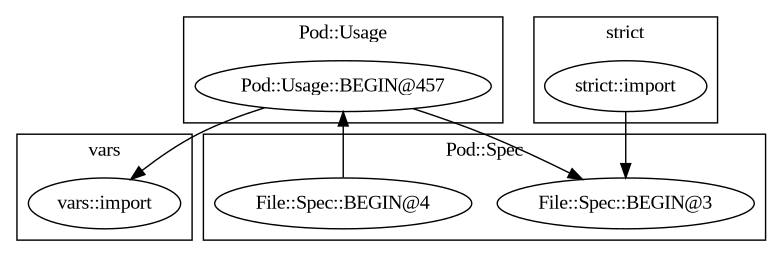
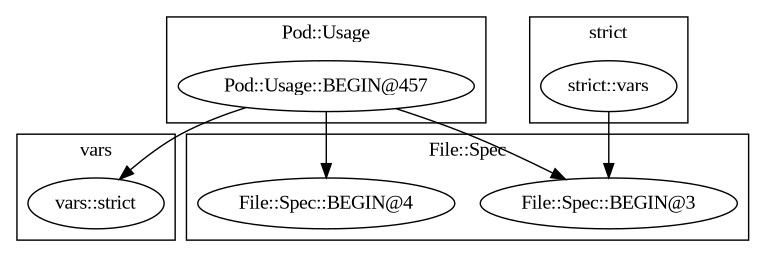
node "strict::import": label "strict::import" -> "strict::vars"
cluster "Pod::Spec": label "Pod::Spec" -> "File::Spec"
edge "File::Spec::BEGIN@4" -> "Pod::Usage::BEGIN@457": reversed
node "vars::import": label "vars::import" -> "vars::strict"
